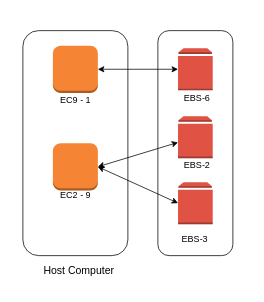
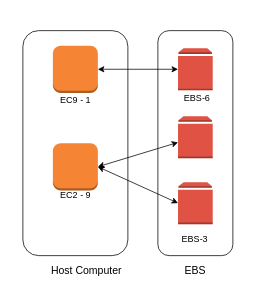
node "EBS-2": removed
node "Host Computer": moved (79, 270) -> (87, 270)
node "EBS": added
